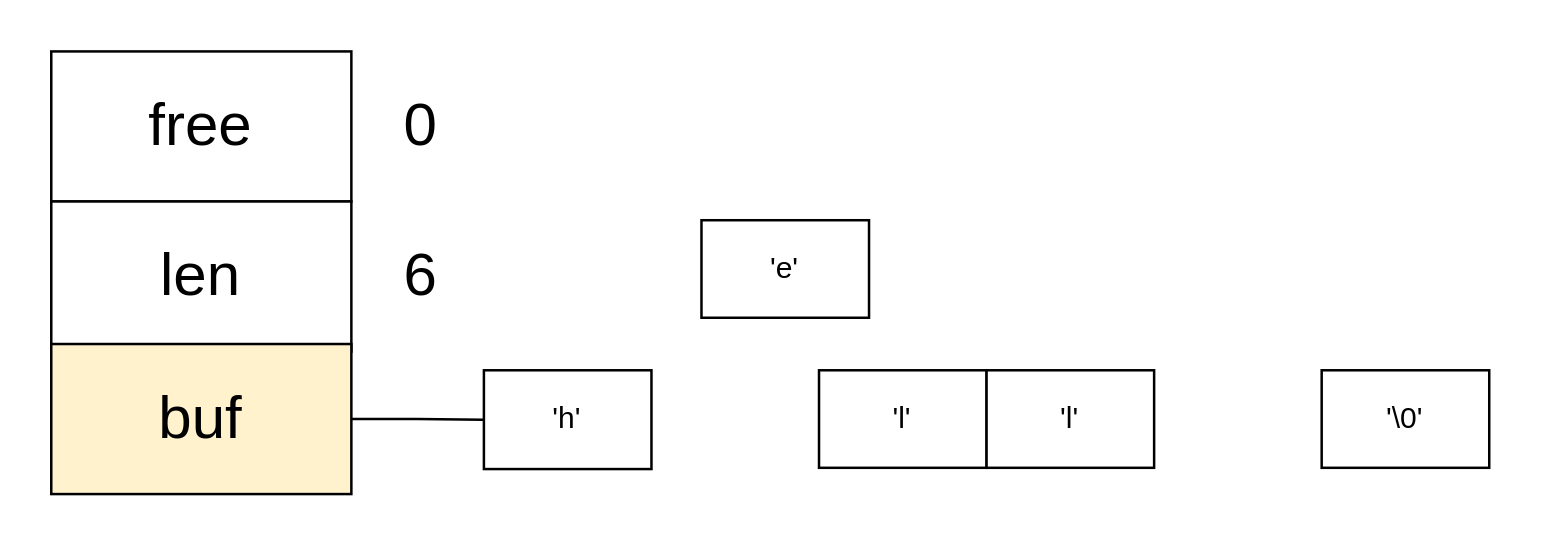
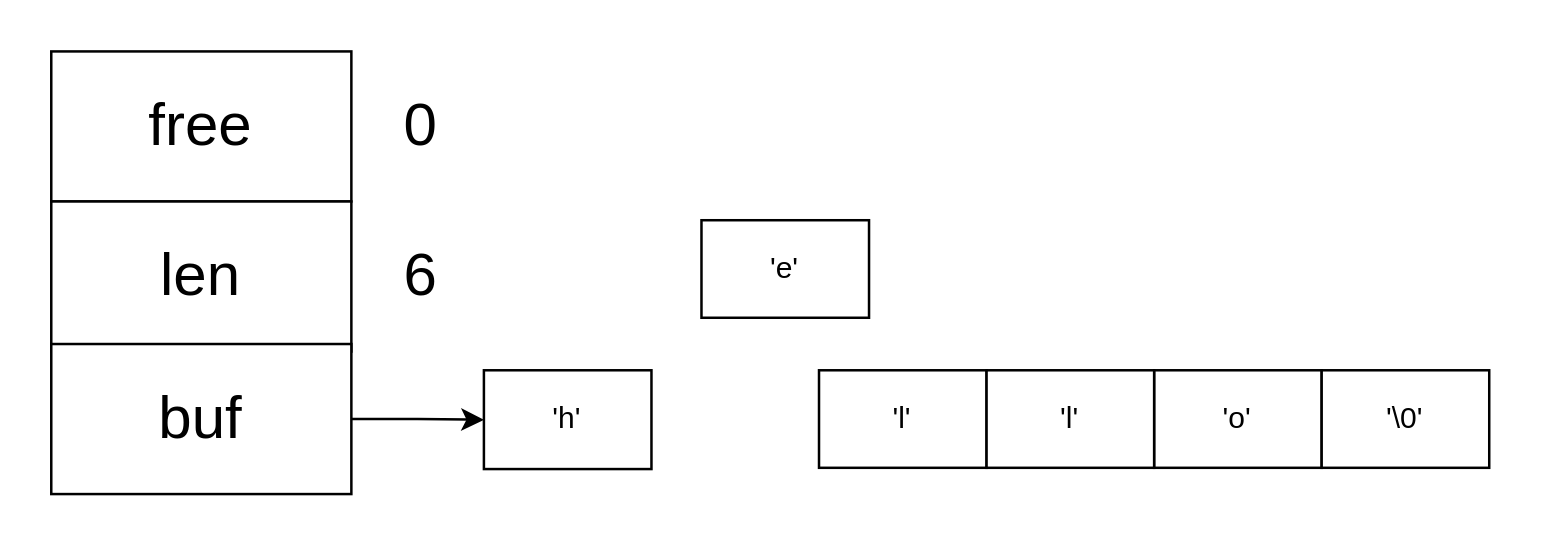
node "buf": fillcolor #fff2cc -> #ffffff
edge "buf" -- "'h'": arrowhead none -> classic
node "'o'": added
